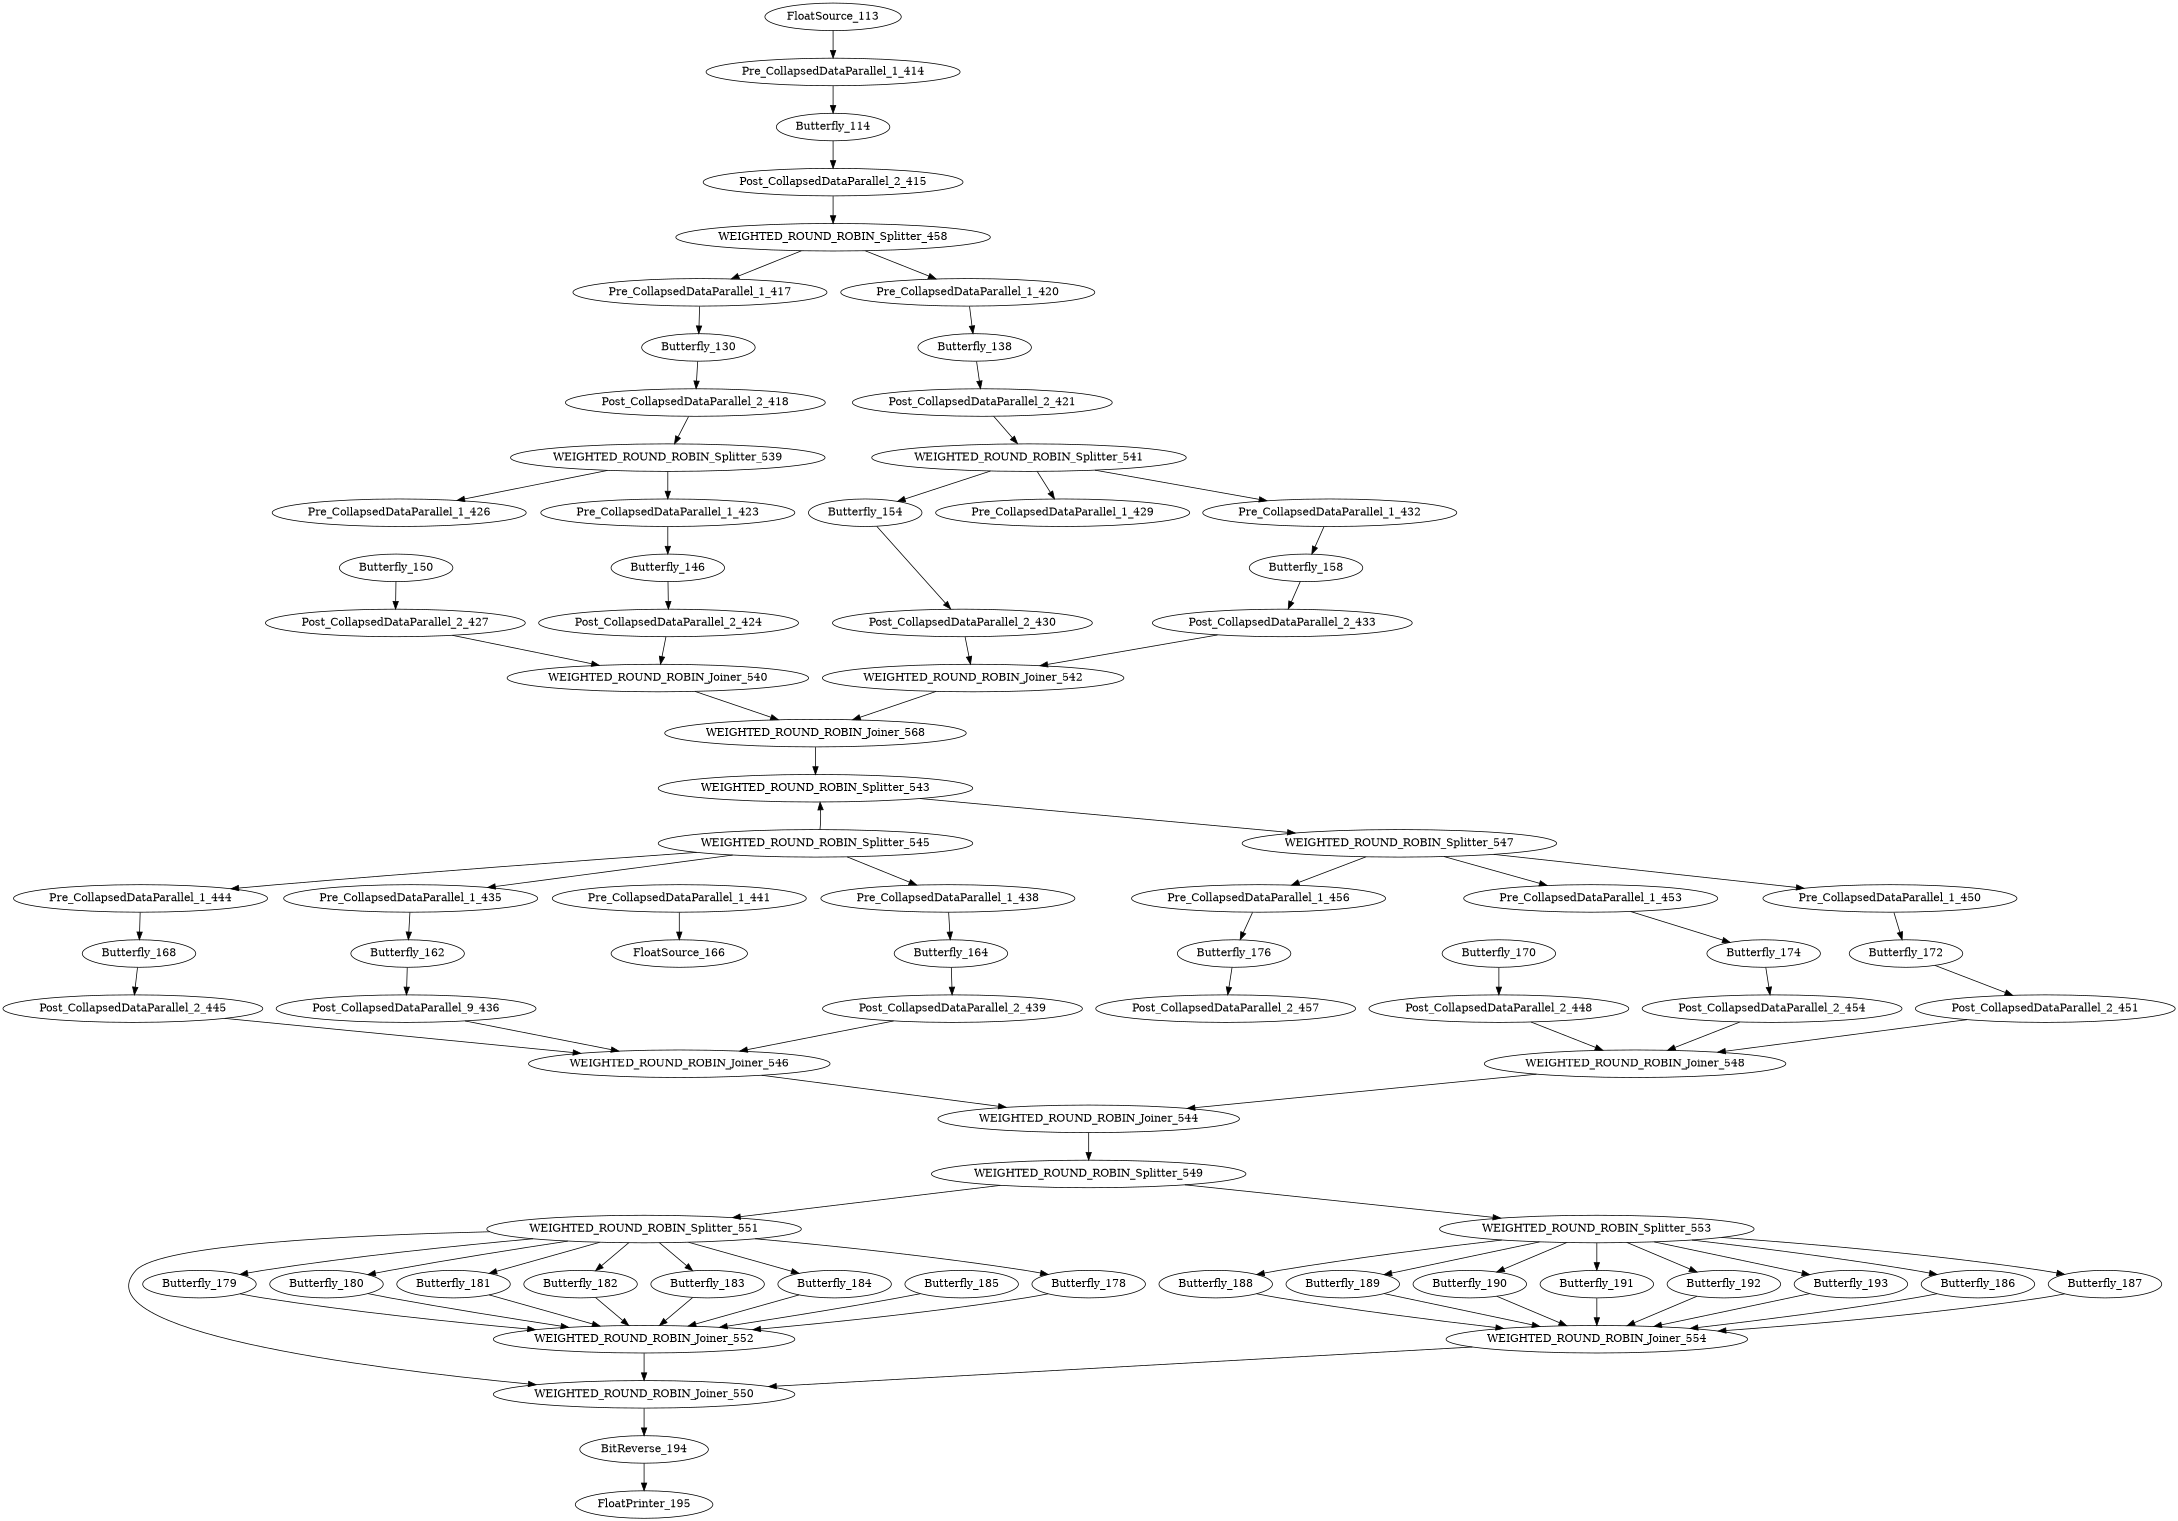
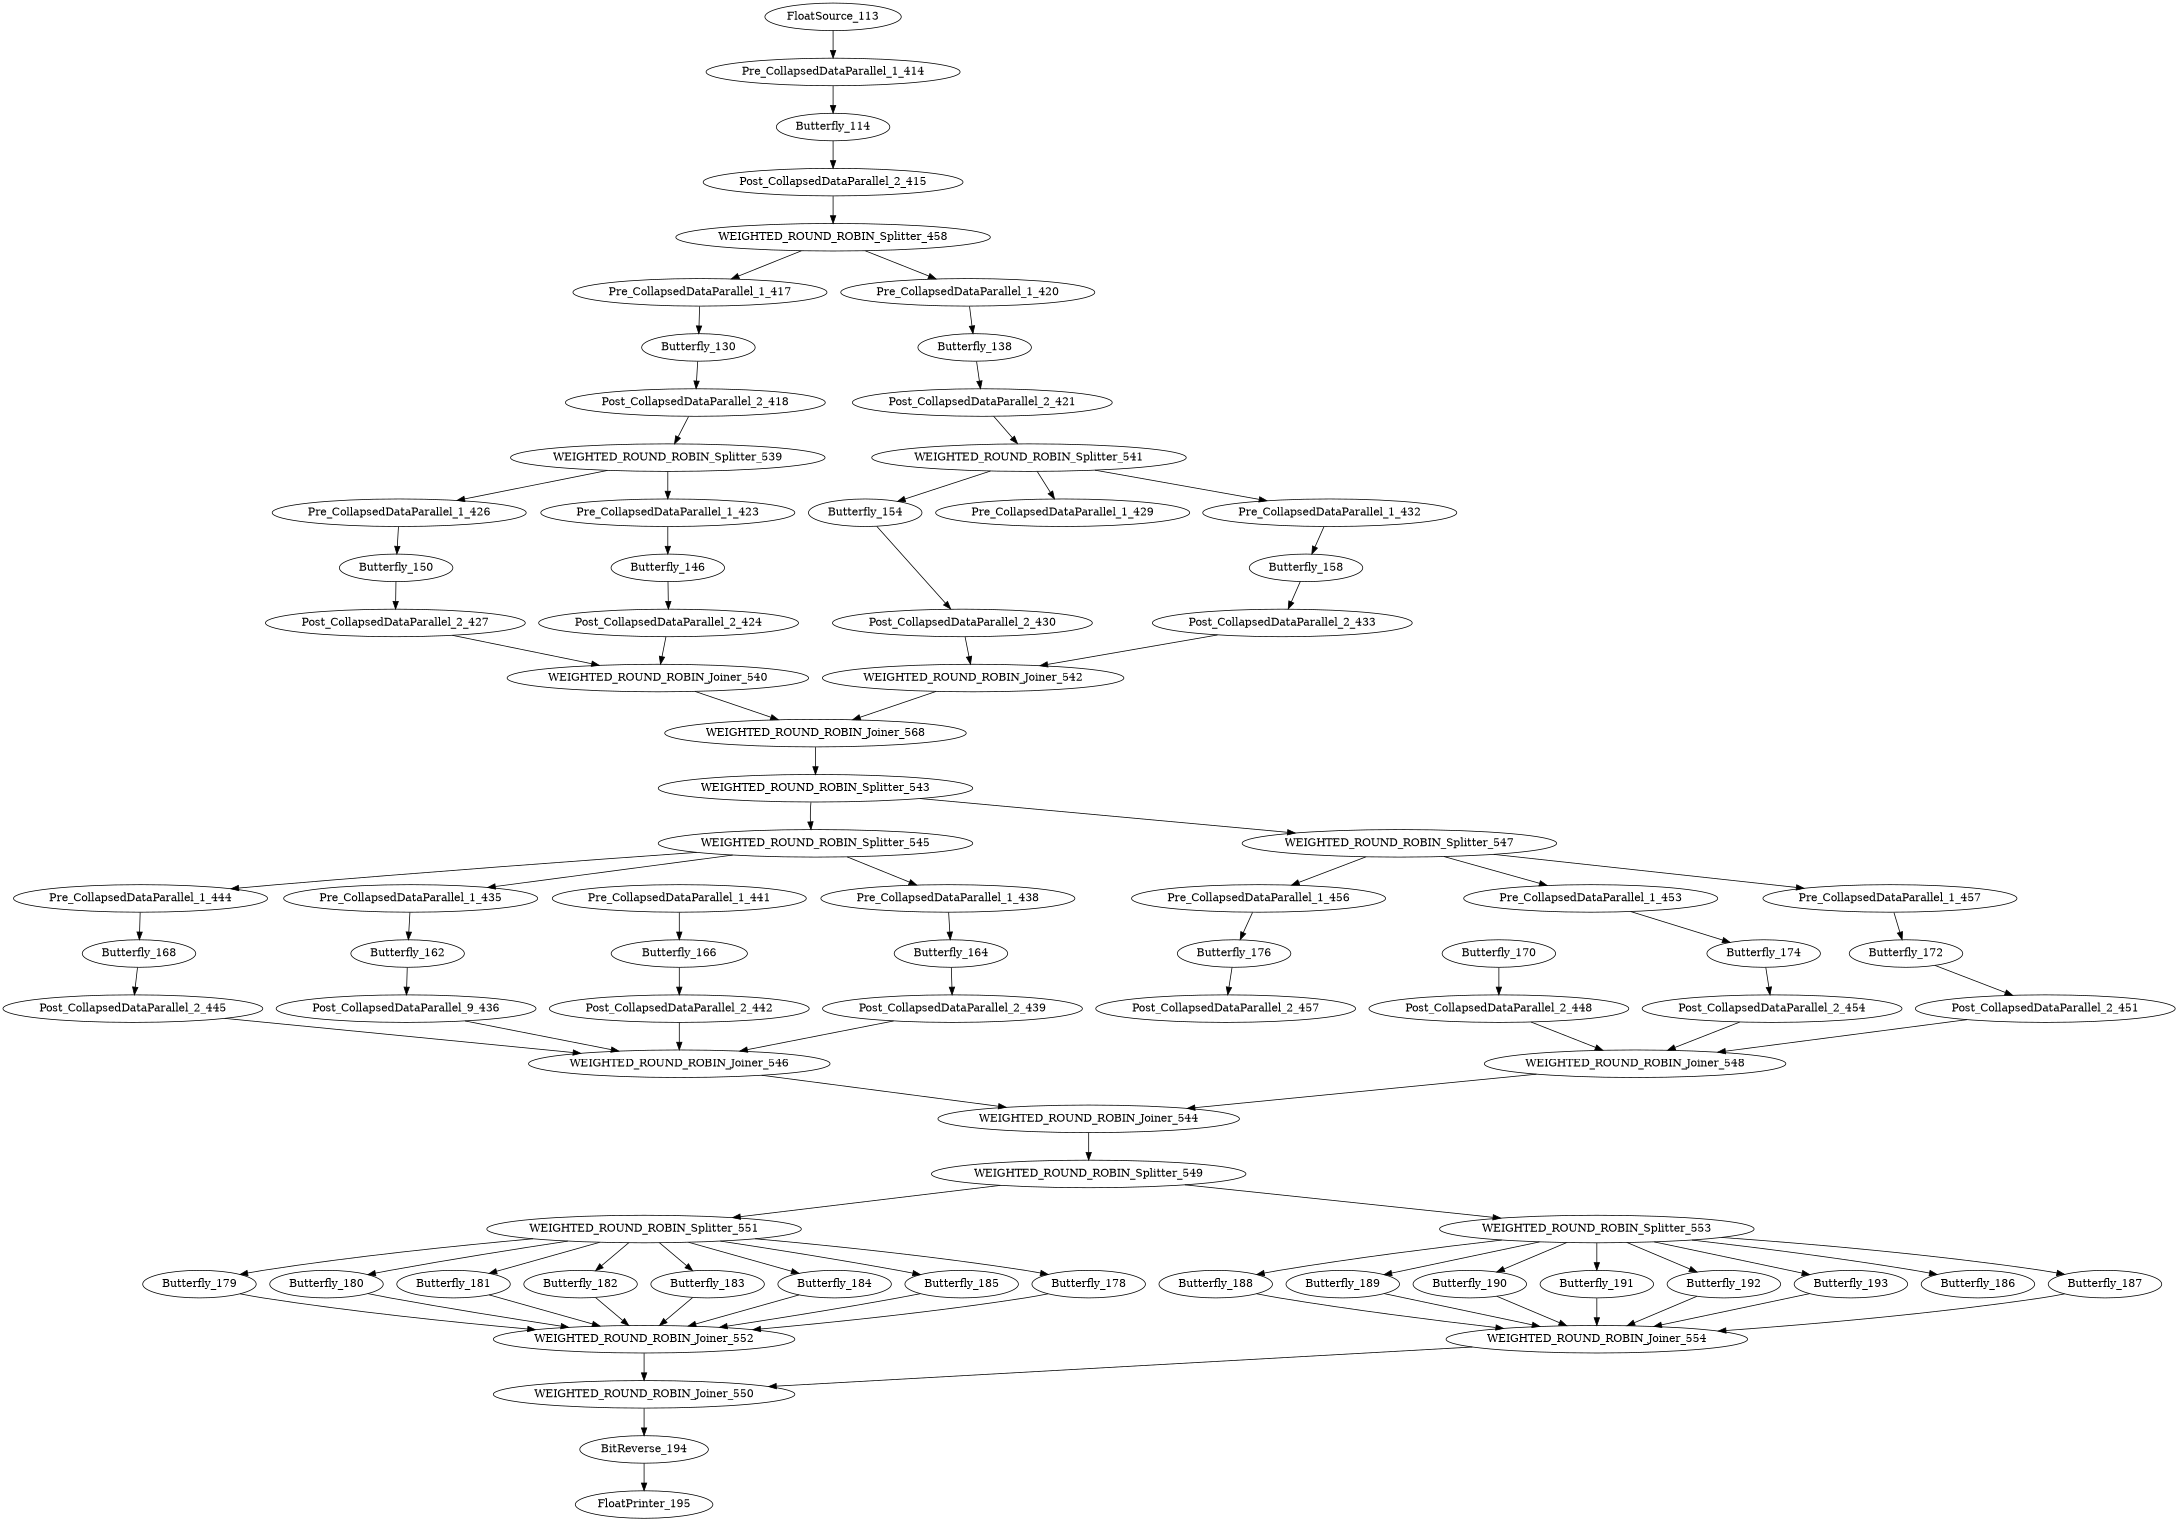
edge "Pre_CollapsedDataParallel_1_426" -> "Butterfly_150": added
edge "WEIGHTED_ROUND_ROBIN_Splitter_545" -> "WEIGHTED_ROUND_ROBIN_Splitter_543": reversed
node "Pre_CollapsedDataParallel_1_450": label "Pre_CollapsedDataParallel_1_450" -> "Pre_CollapsedDataParallel_1_457"
node "FloatSource_166": label "FloatSource_166" -> "Butterfly_166"
node "Post_CollapsedDataParallel_2_442": added
edge "WEIGHTED_ROUND_ROBIN_Splitter_551" -> "WEIGHTED_ROUND_ROBIN_Joiner_550": now "WEIGHTED_ROUND_ROBIN_Splitter_551" -> "Butterfly_185"
edge "Butterfly_186" -> "WEIGHTED_ROUND_ROBIN_Joiner_554": removed
